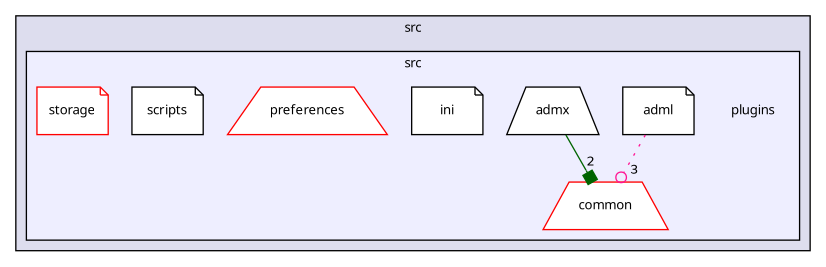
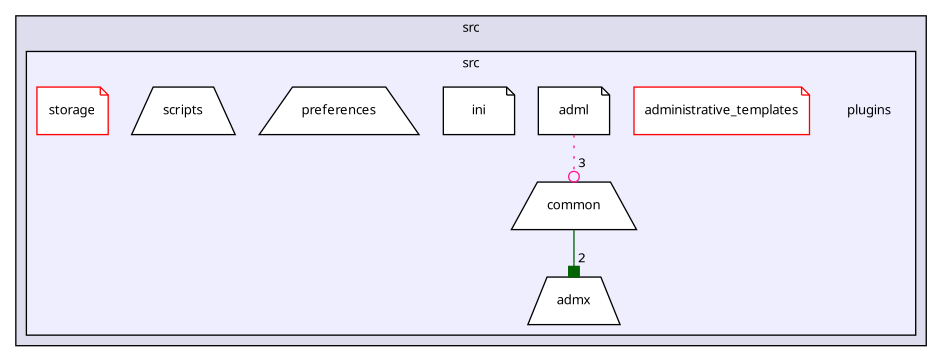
node "scripts": shape note -> trapezium
node "preferences": color red -> black
node "administrative_templates": added
edge "admx" -> "common": reversed
node "common": color red -> black
